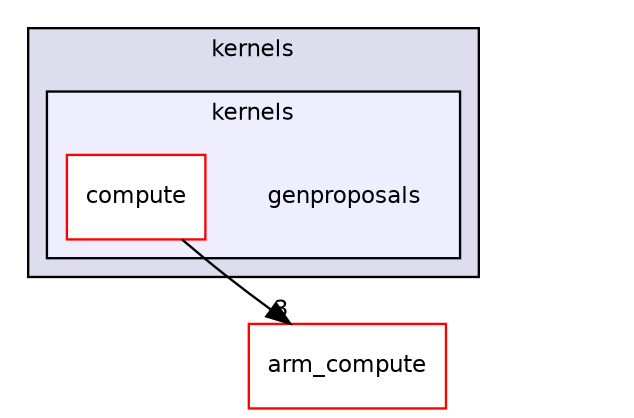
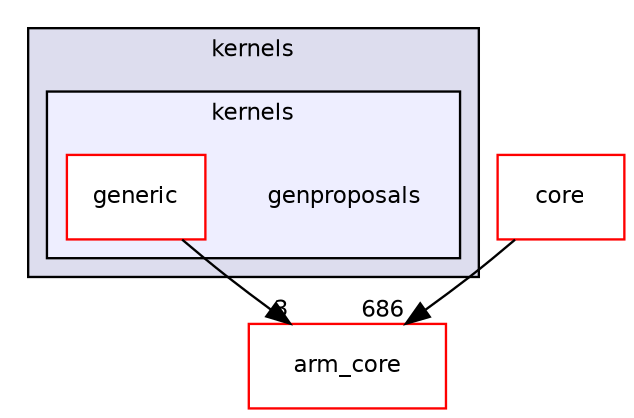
node "compute": label "compute" -> "generic"
node "core": added
node "arm_compute": label "arm_compute" -> "arm_core"
